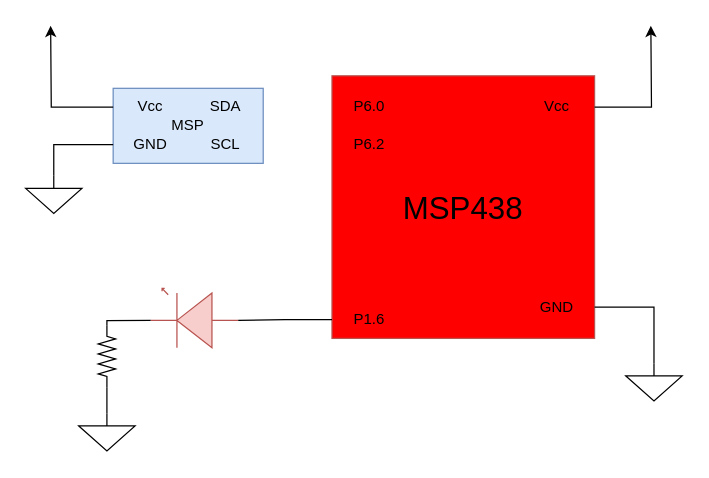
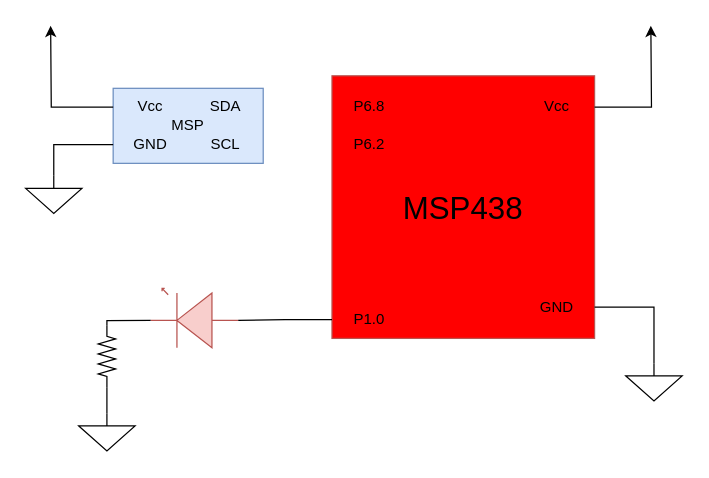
node "P6.0": label "P6.0" -> "P6.8"
node "P1.6": label "P1.6" -> "P1.0"
